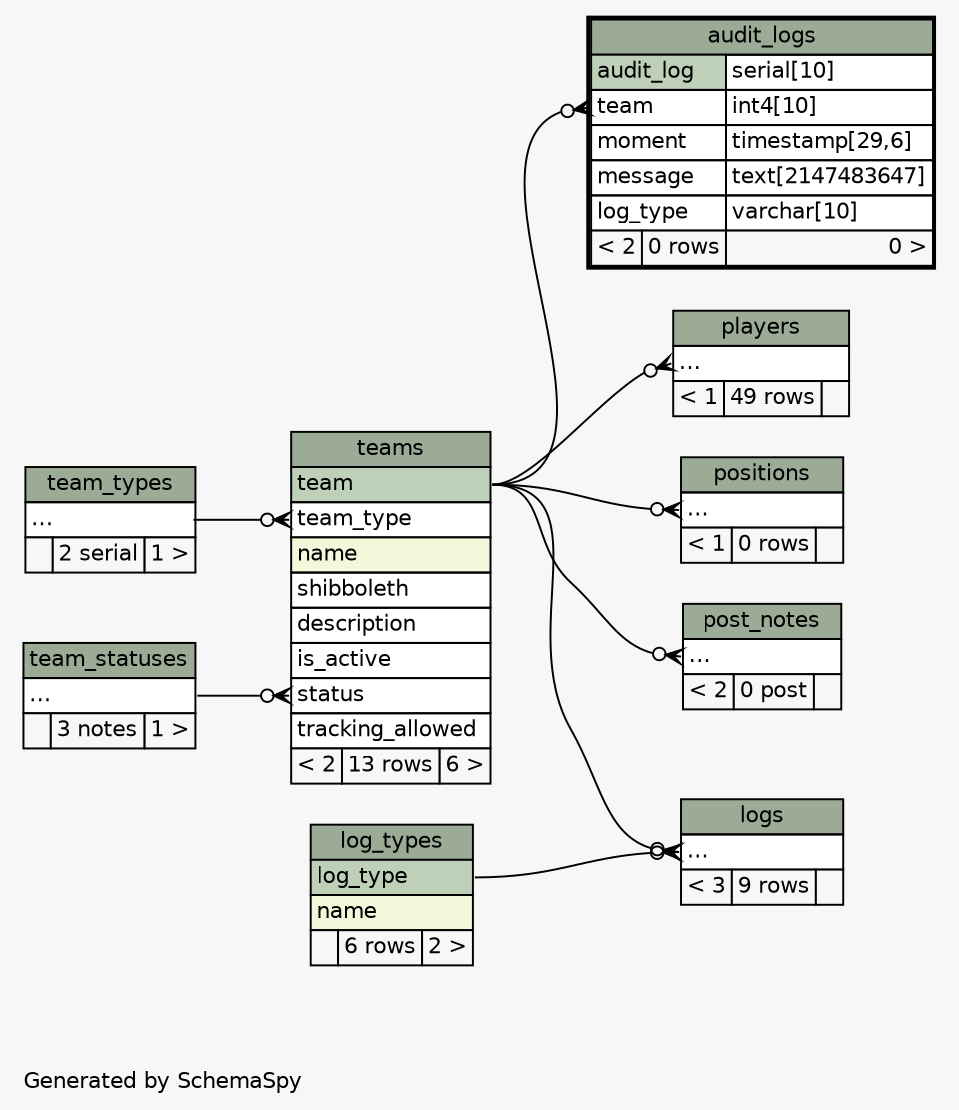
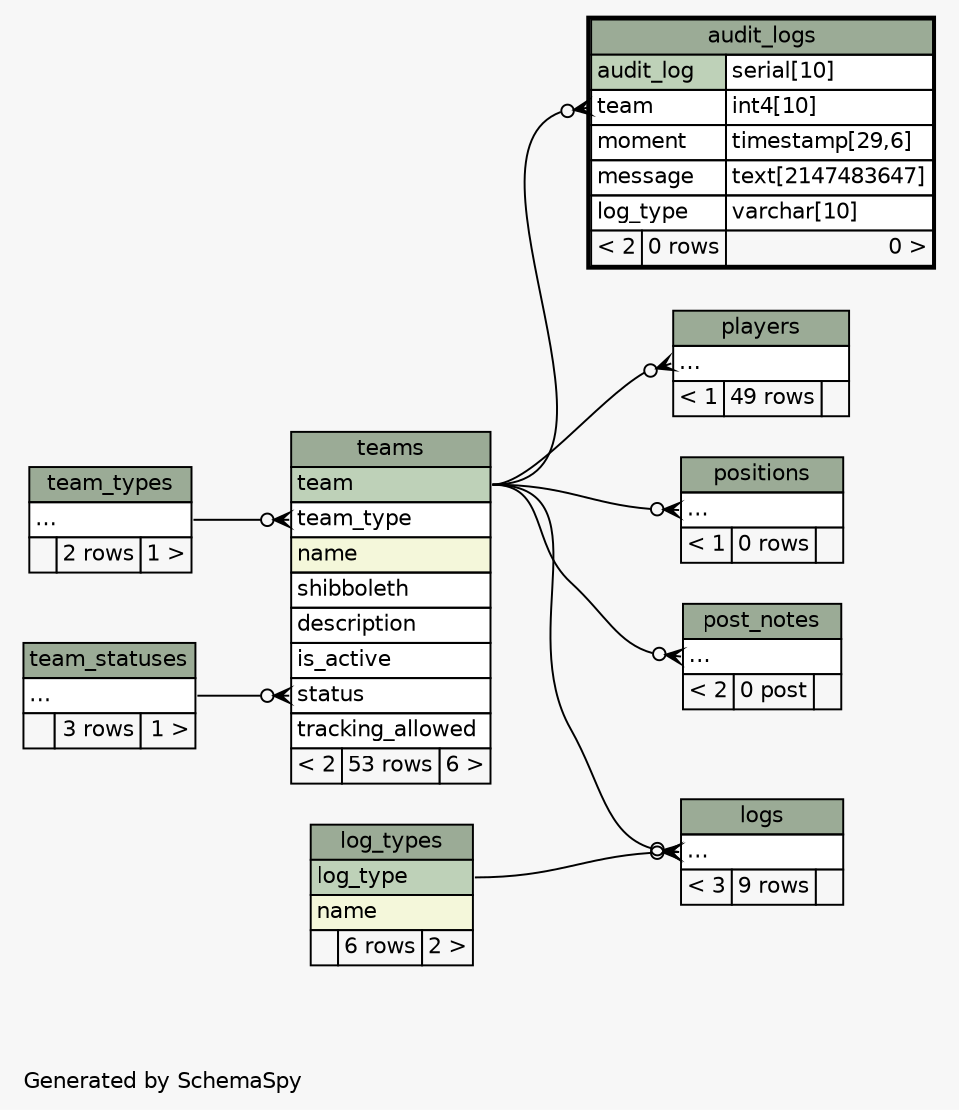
node "team_types": text "2 serial" -> "2 rows"
node "team_statuses": text "3 notes" -> "3 rows"
node "teams": text "13 rows" -> "53 rows"
